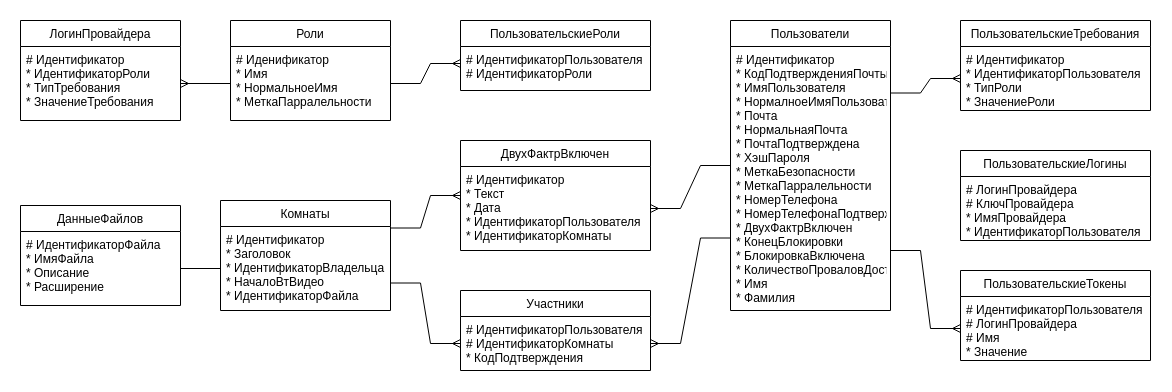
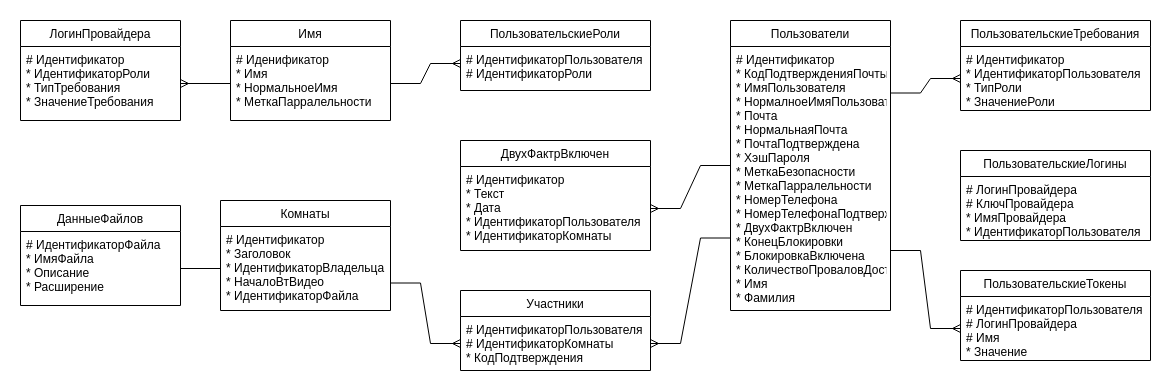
node "Роли": label "Роли" -> "Имя"
edge "Комнаты" -> "ДвухФактрВключен": removed
